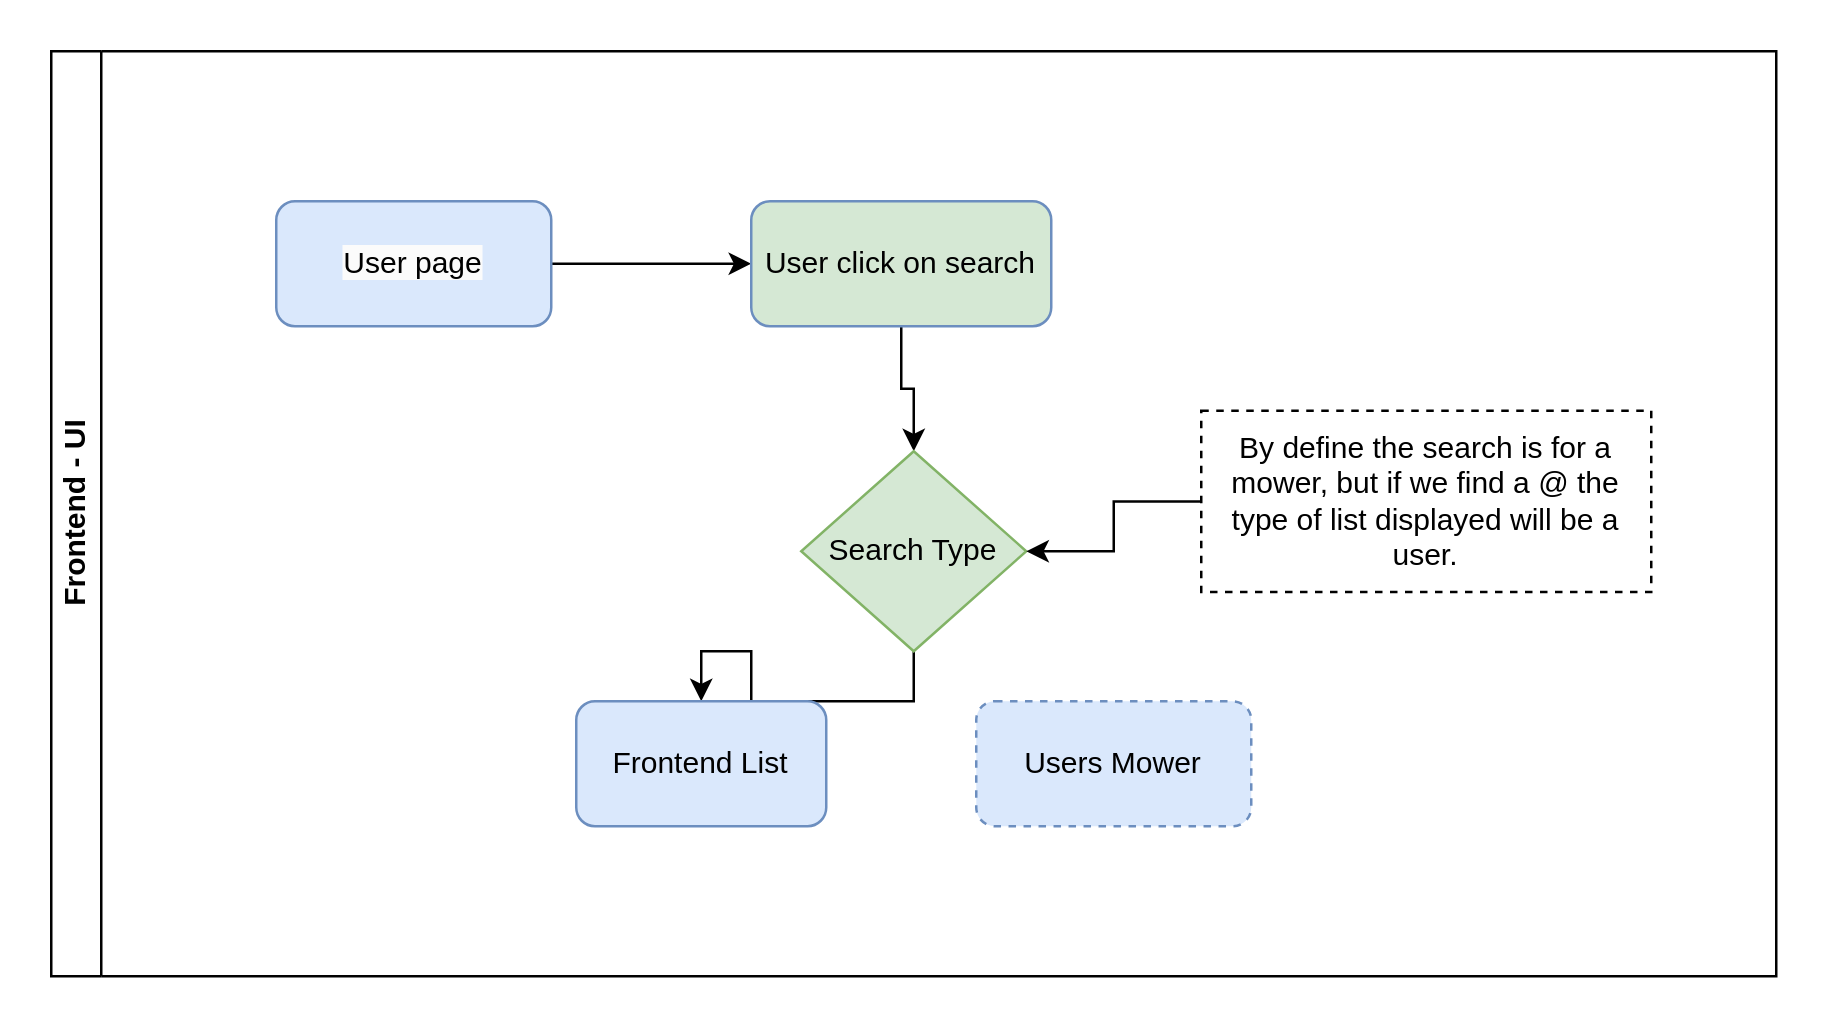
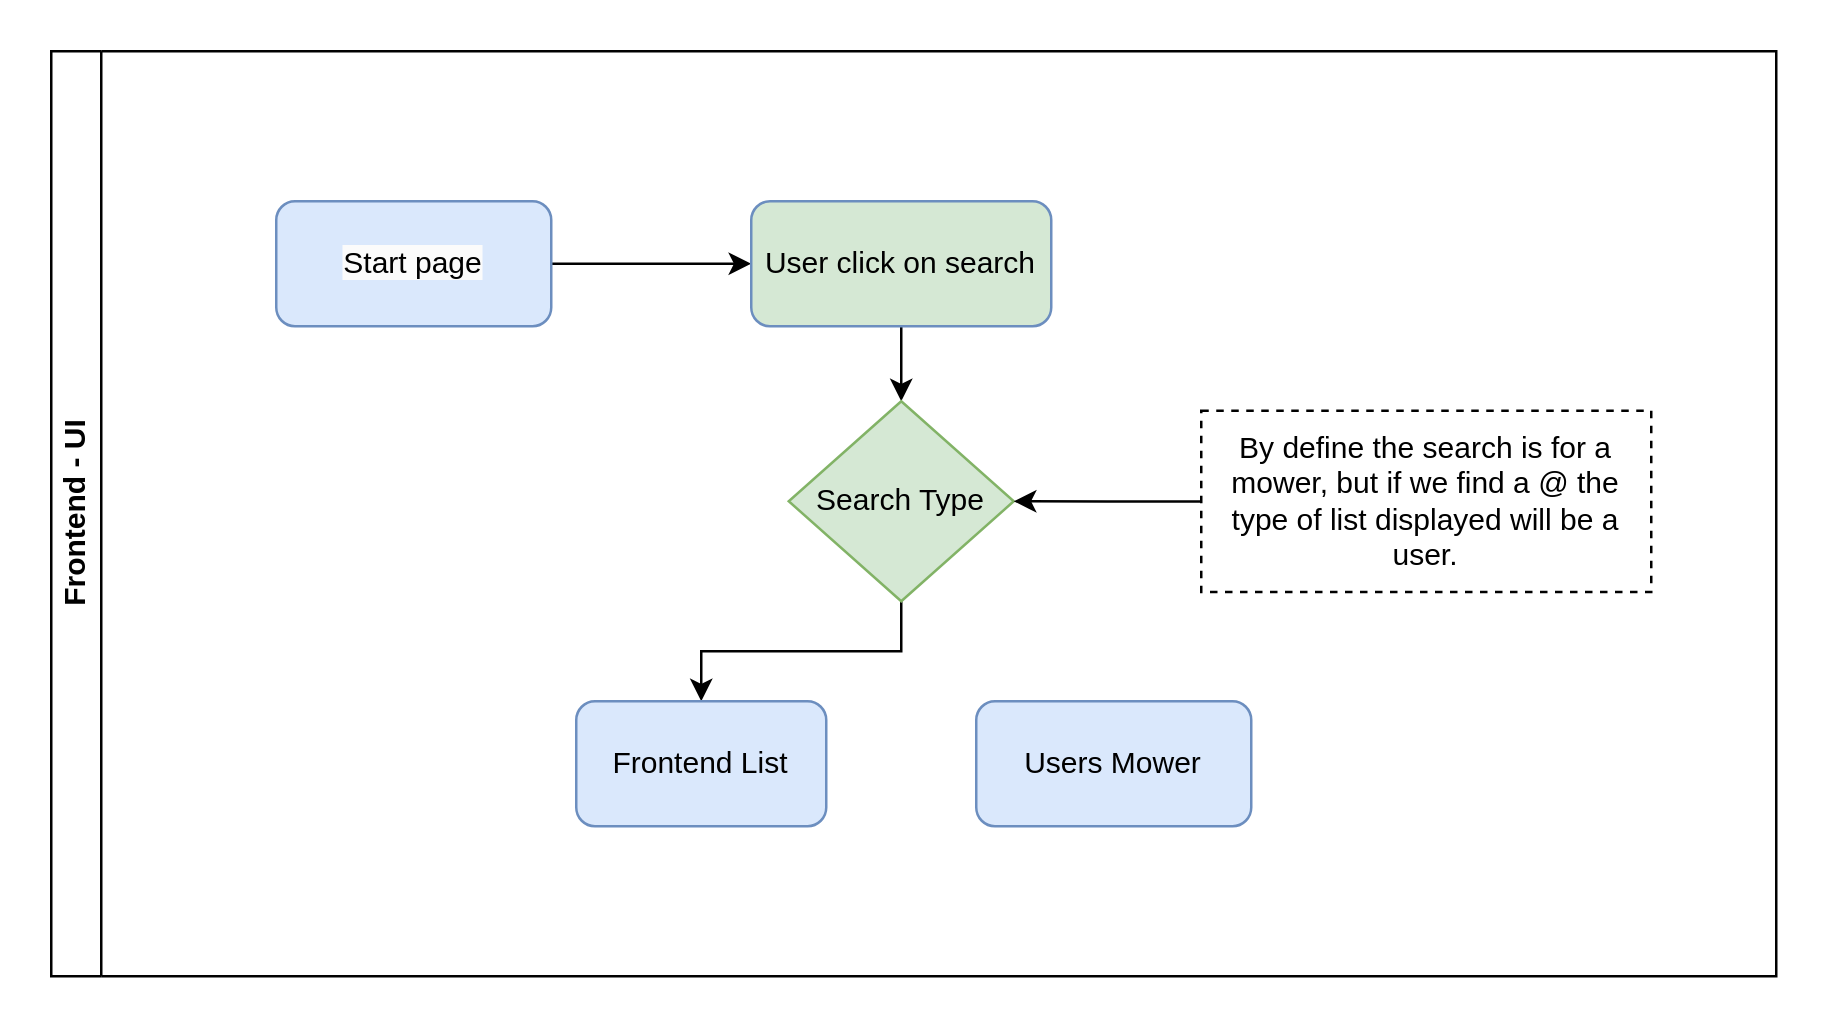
node "User page": label "User page" -> "Start page"
node "Search Type": moved (914, 551) -> (901, 501)
node "Users Mower": style dashed -> solid
